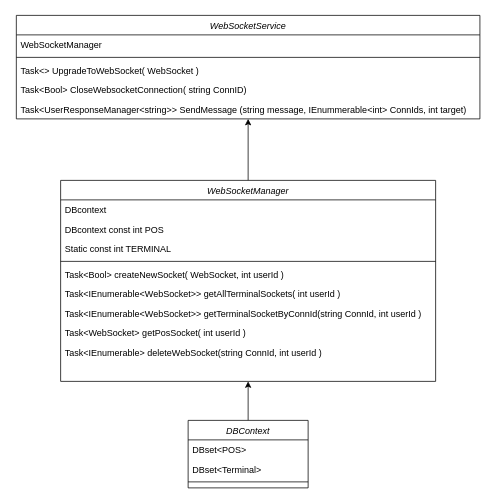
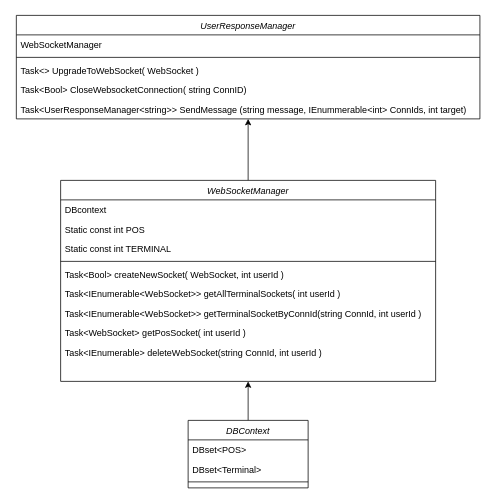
node "WebSocketService": label "WebSocketService" -> "UserResponseManager"
node "DBcontext const int POS": label "DBcontext const int POS" -> "Static const int POS"
